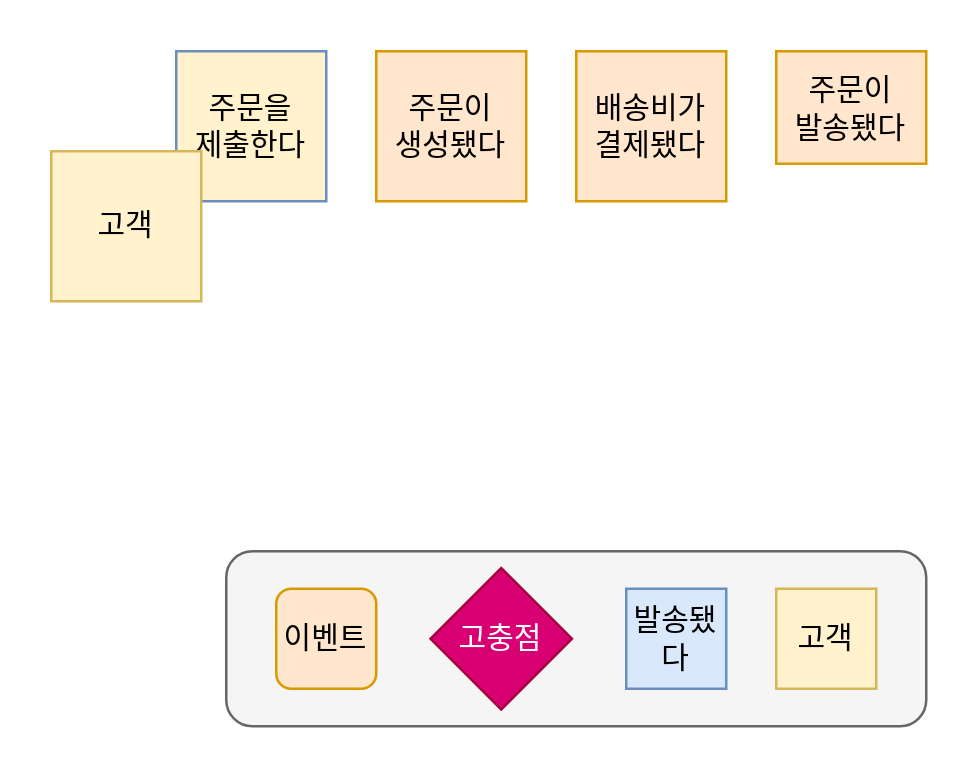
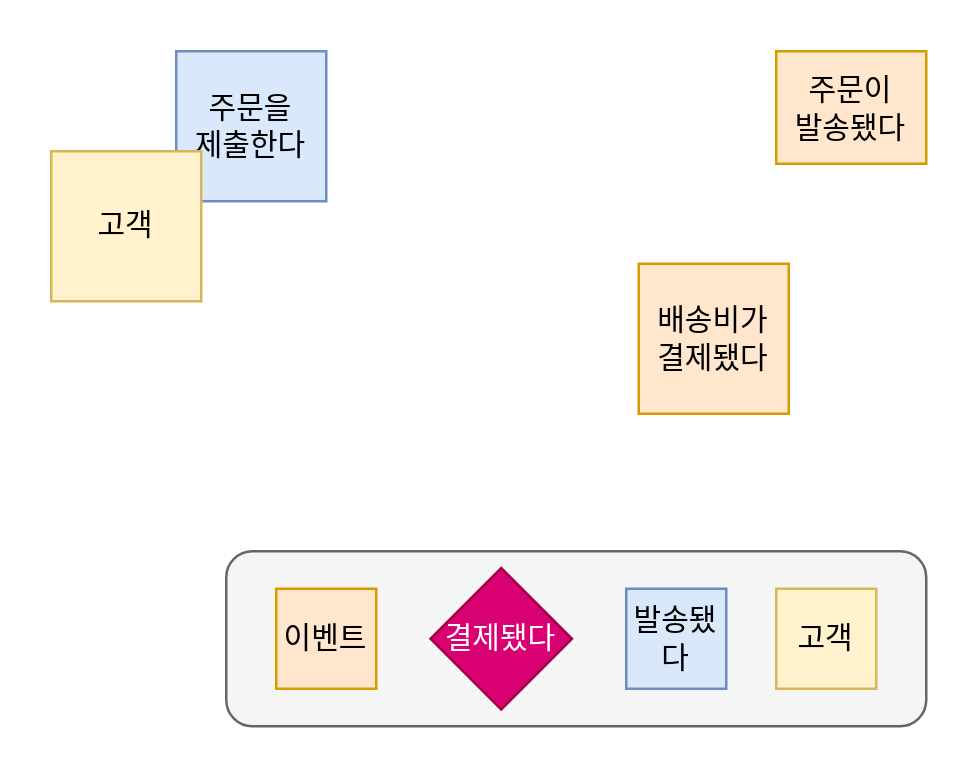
node "주문을 제출한다": fillcolor #fff2cc -> #dae8fc
node "주문이 생성됐다": removed
node "배송비가 결제됐다": moved (651, 126) -> (714, 339)
node "이벤트": shape rounded rectangle -> rectangle
node "고충점": label "고충점" -> "결제됐다"
